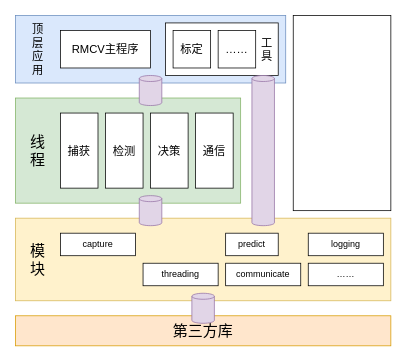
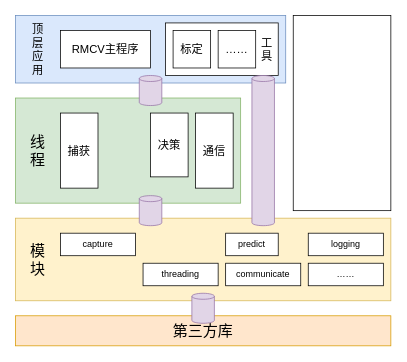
node "检测": removed
node "决策": size 38x75 -> 38x64
